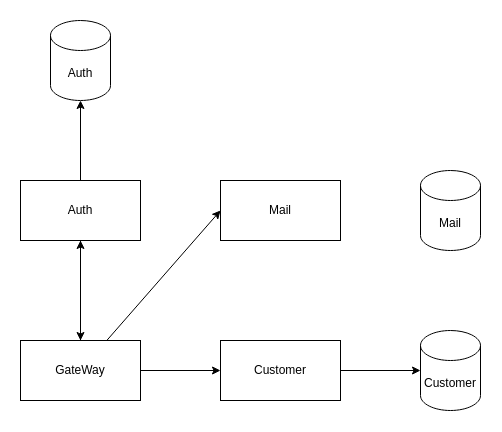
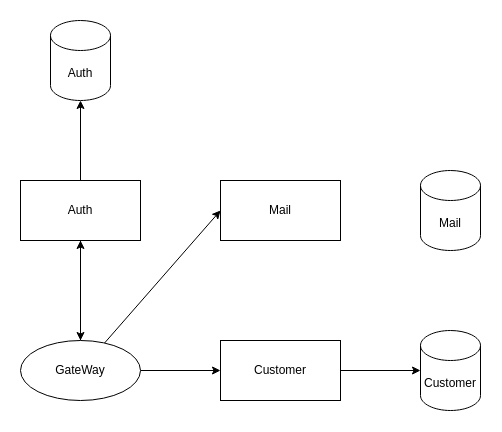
node "GateWay": shape rectangle -> ellipse
